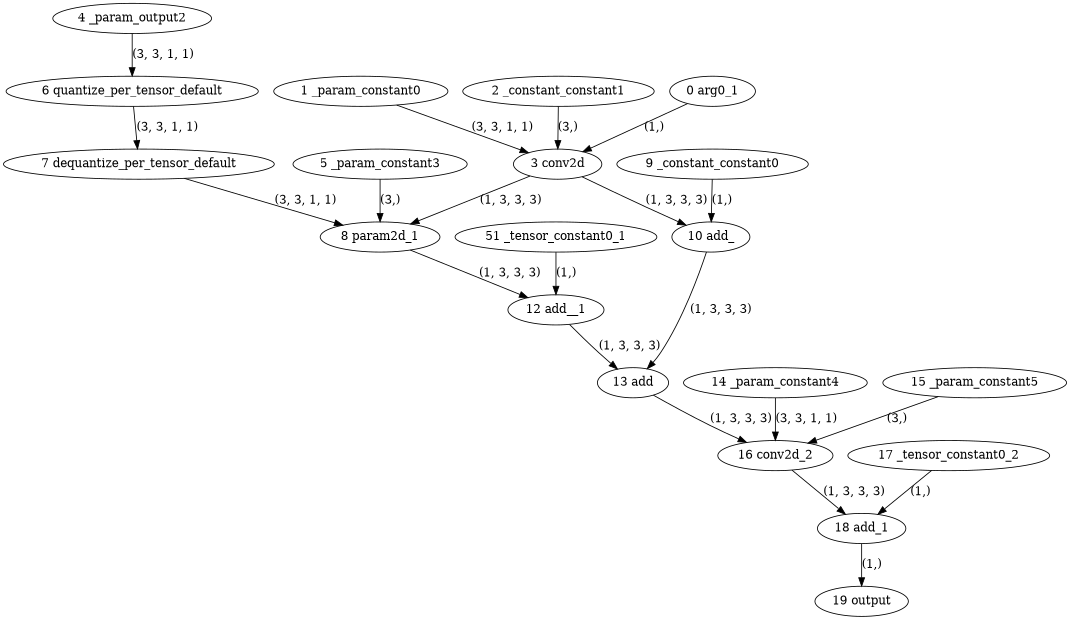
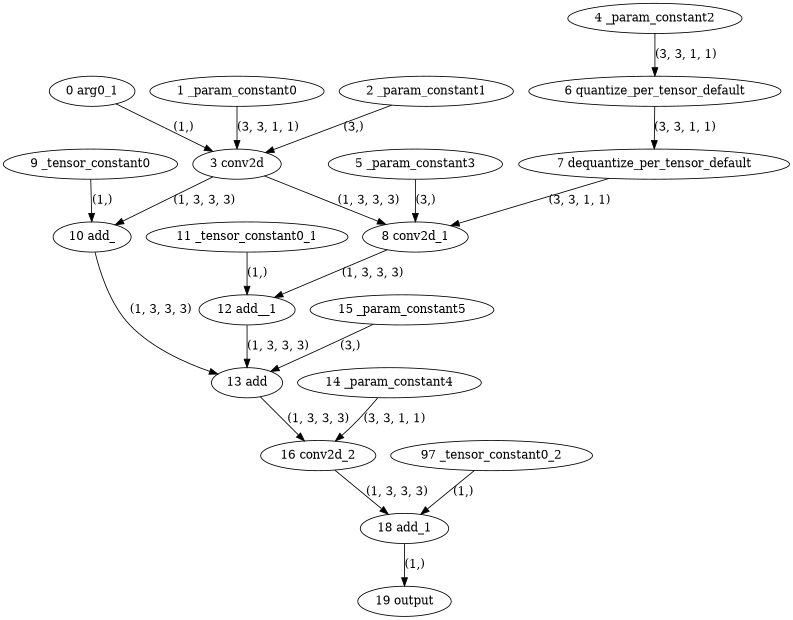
node "4 _param_output2": label "4 _param_output2" -> "4 _param_constant2"
node "2 _constant_constant1": label "2 _constant_constant1" -> "2 _param_constant1"
node "9 _constant_constant0": label "9 _constant_constant0" -> "9 _tensor_constant0"
node "8 param2d_1": label "8 param2d_1" -> "8 conv2d_1"
node "51 _tensor_constant0_1": label "51 _tensor_constant0_1" -> "11 _tensor_constant0_1"
edge "15 _param_constant5" -> "16 conv2d_2": now "15 _param_constant5" -> "13 add"
node "17 _tensor_constant0_2": label "17 _tensor_constant0_2" -> "97 _tensor_constant0_2"
